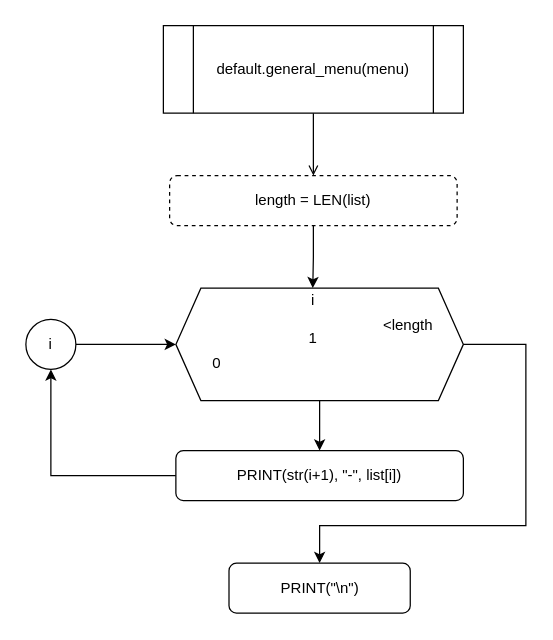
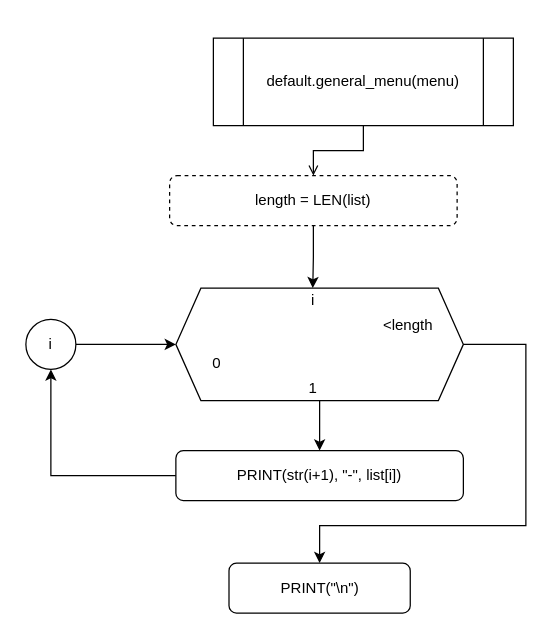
node "default.general_menu(menu)": moved (313, 69) -> (363, 82)
node "1": moved (313, 338) -> (313, 388)
